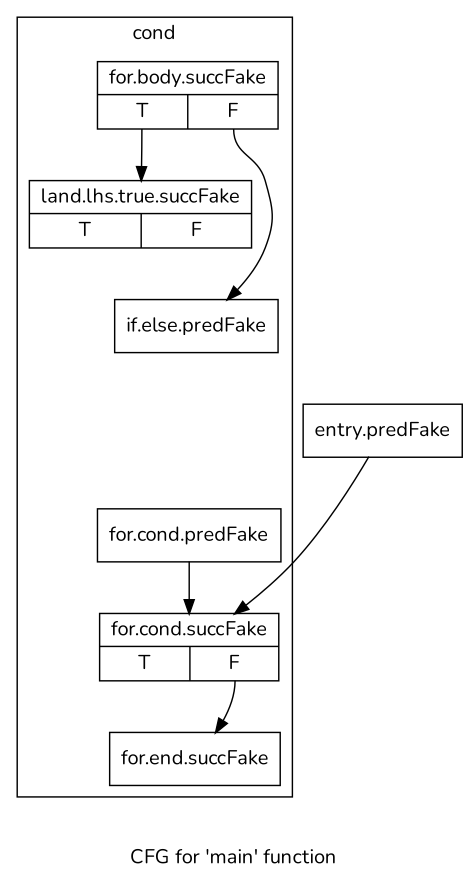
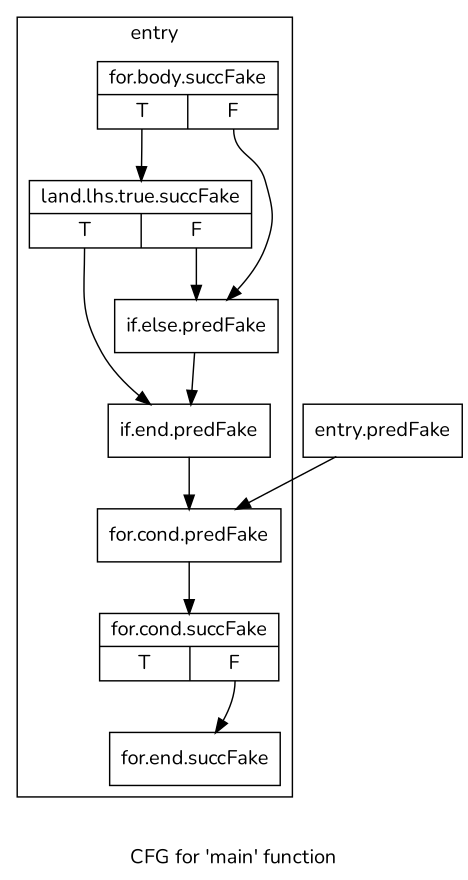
cluster "cond": label "cond" -> "entry"
edge "land.lhs.true.succFake" -> "if.else.predFake": added
node "if.end.predFake": added
edge "entry.predFake" -> "for.cond.succFake": now "entry.predFake" -> "for.cond.predFake"
